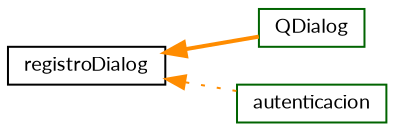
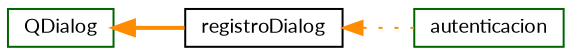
edge "QDialog" -> "registroDialog": reversed
